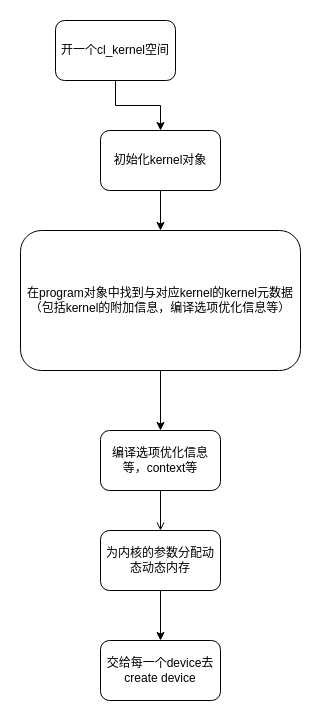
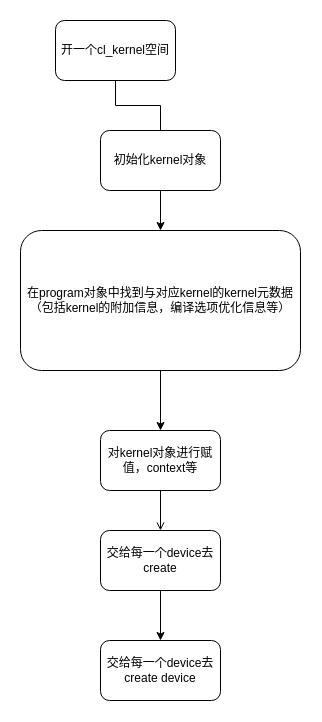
edge "开一个cl_kernel空间" -> "初始化kernel对象": arrowhead classic -> none
node "编译选项优化信息等，context等": label "编译选项优化信息等，context等" -> "对kernel对象进行赋值，context等"
node "为内核的参数分配动态动态内存": label "为内核的参数分配动态动态内存" -> "交给每一个device去create"
